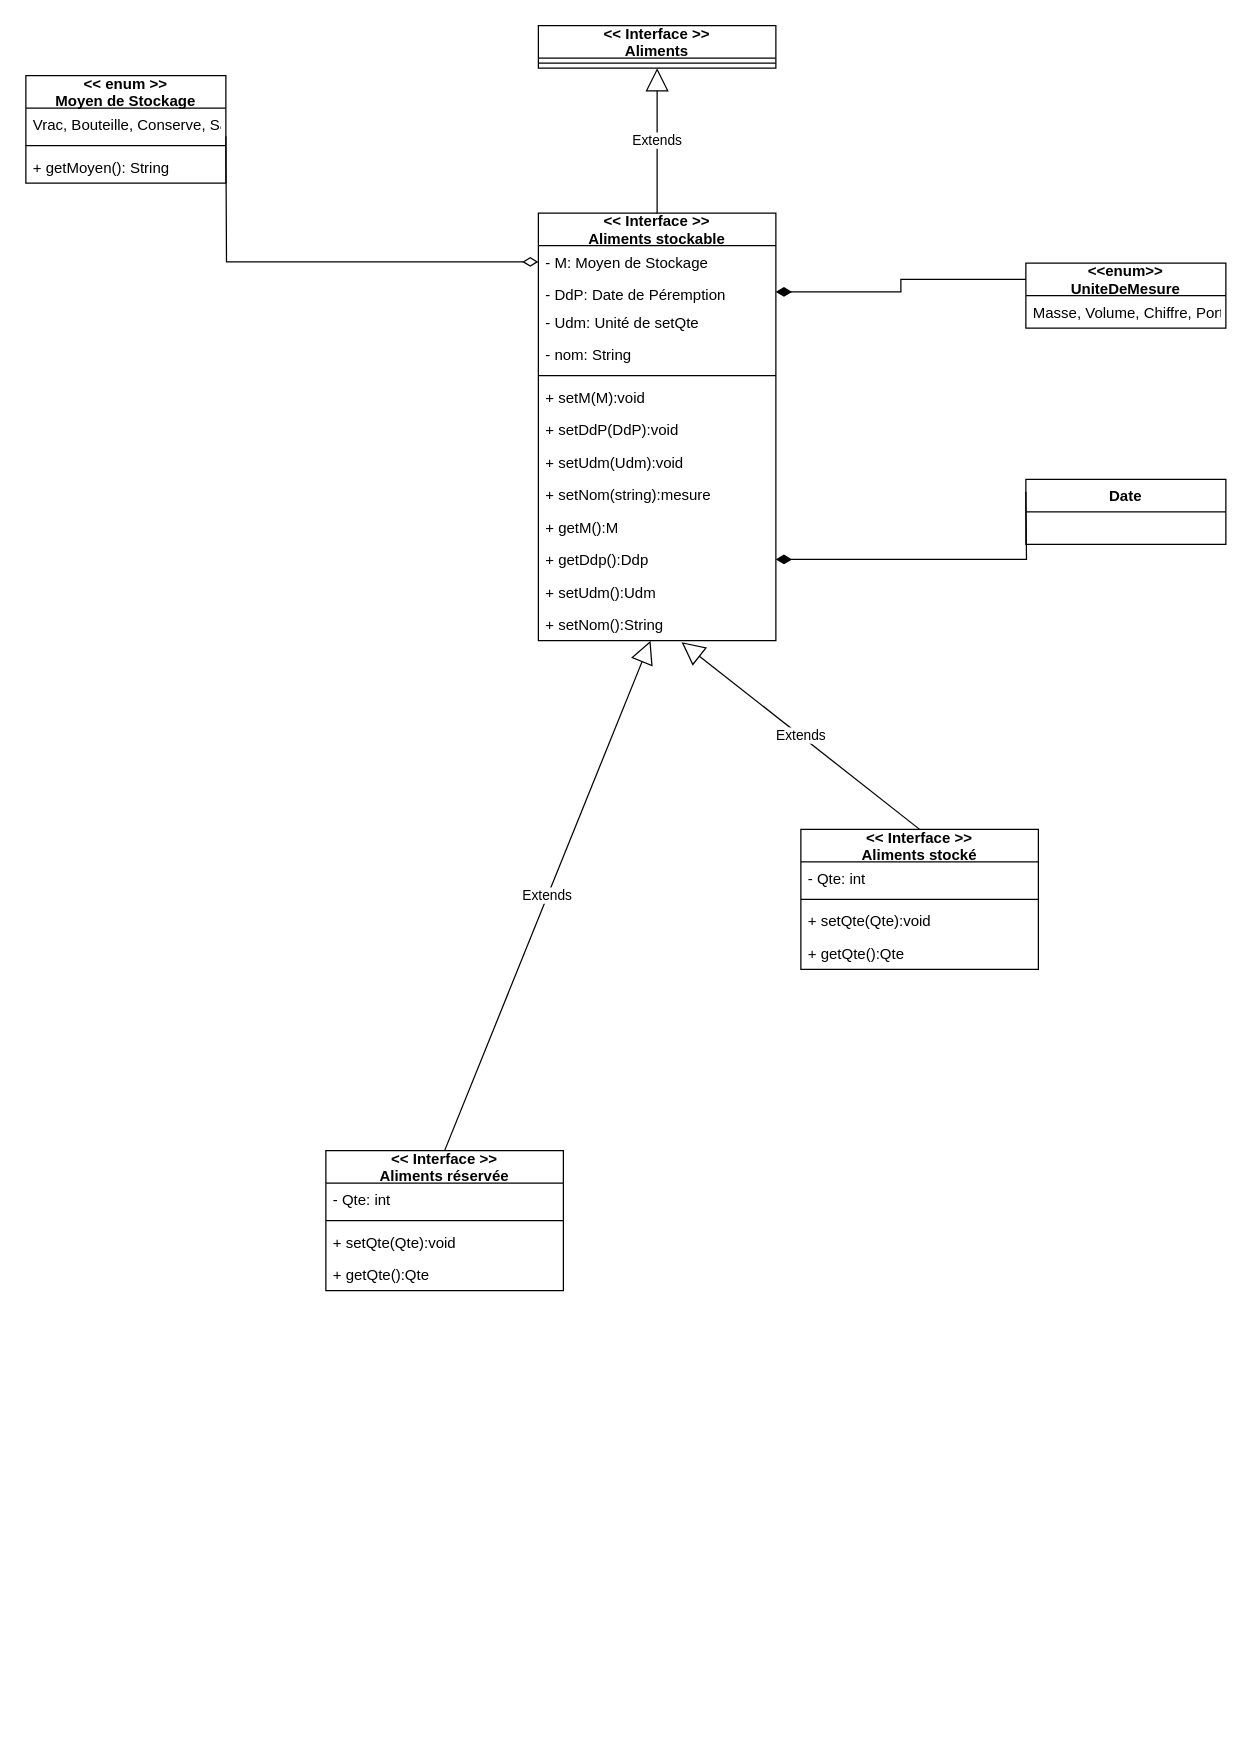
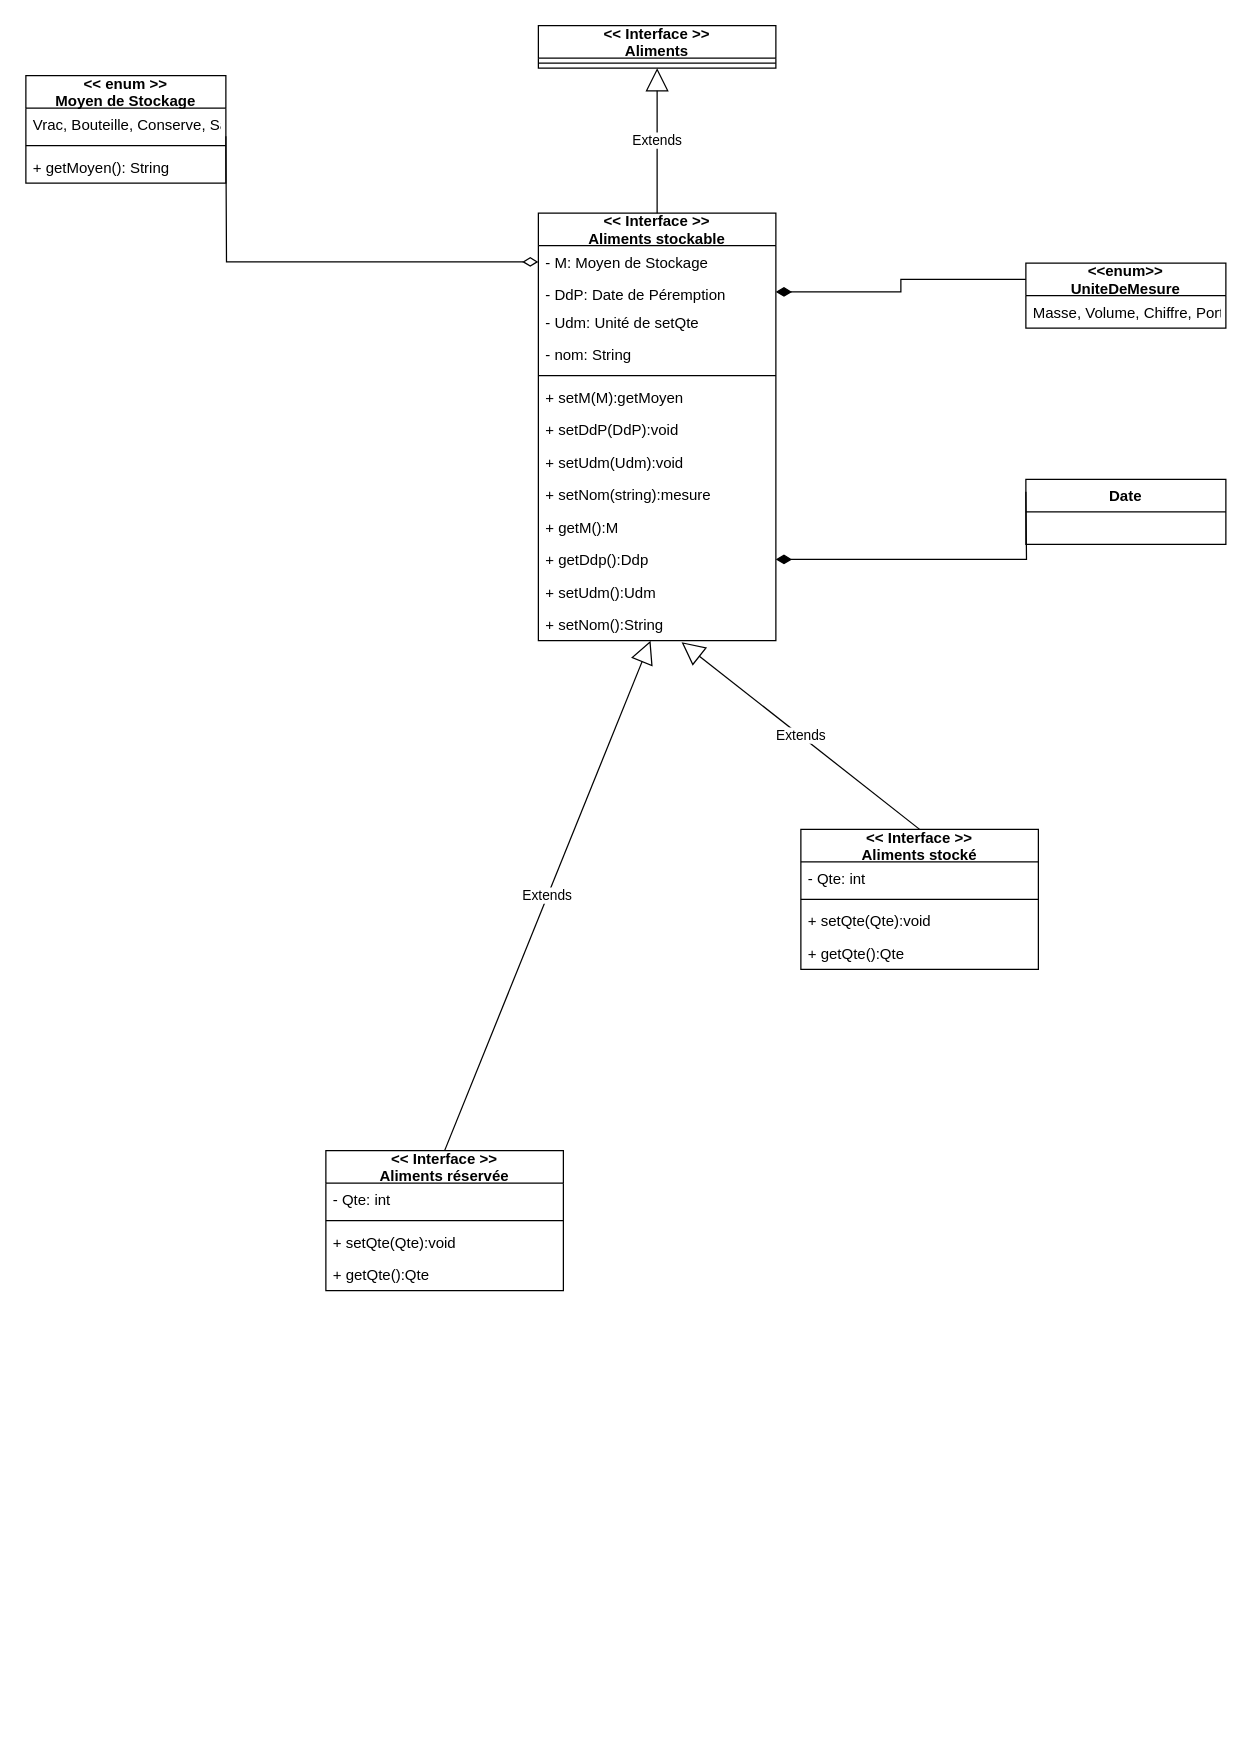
node "+ setM(M):void": label "+ setM(M):void" -> "+ setM(M):getMoyen"
